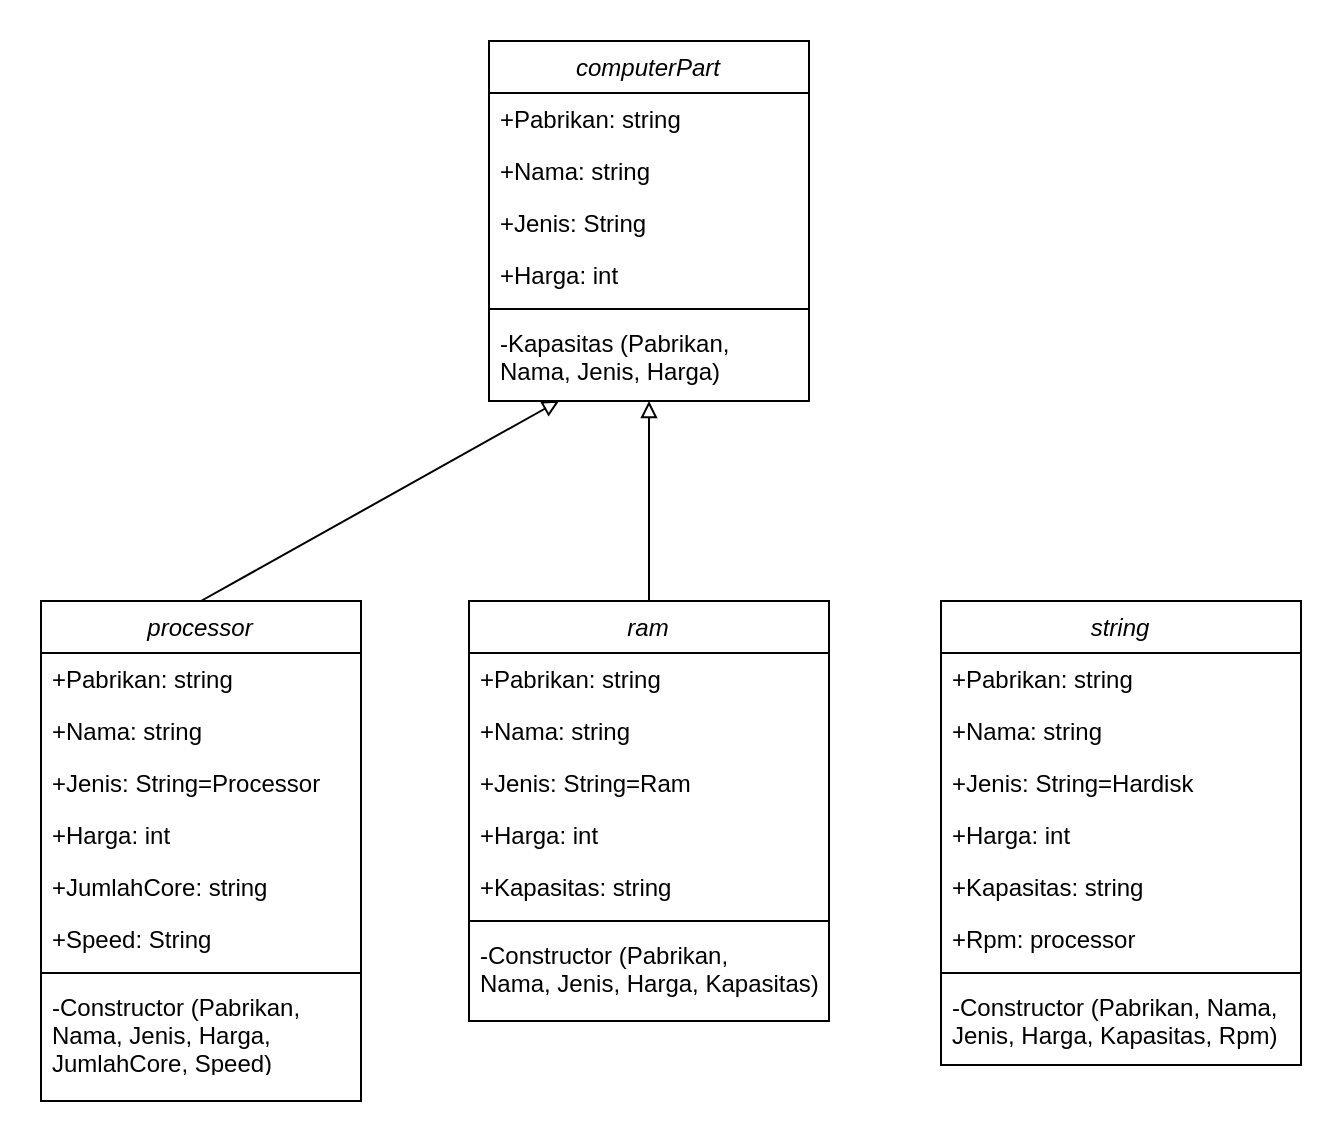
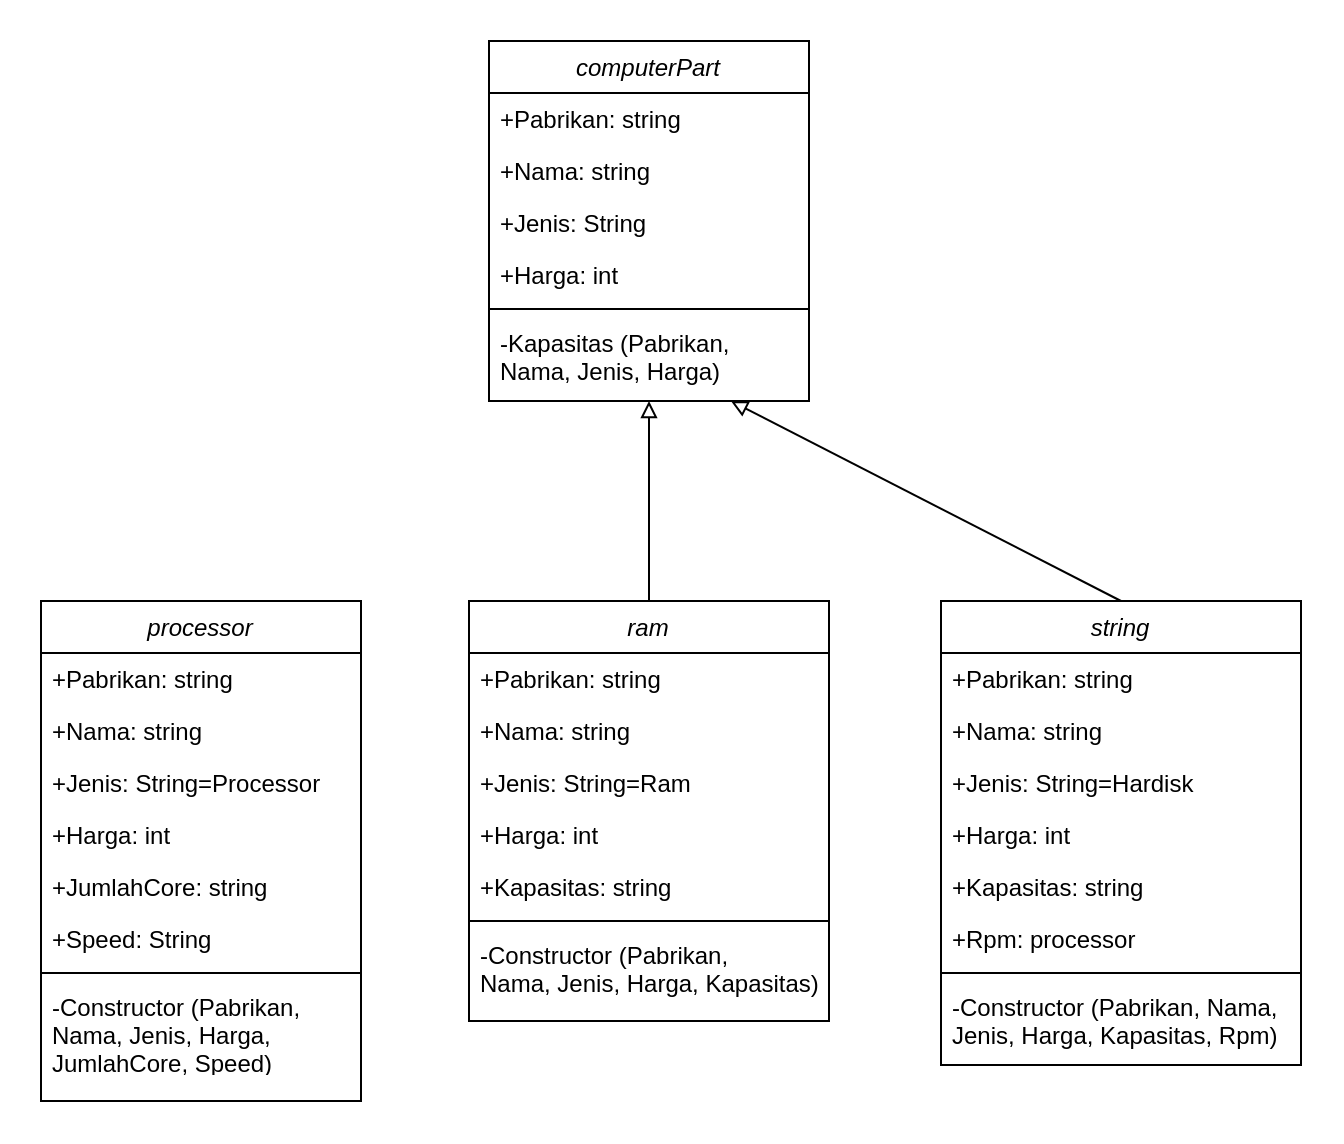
edge "processor" -> "-Kapasitas (Pabrikan, Nama, Jenis, Harga)": removed
edge "string" -> "-Kapasitas (Pabrikan, Nama, Jenis, Harga)": added
